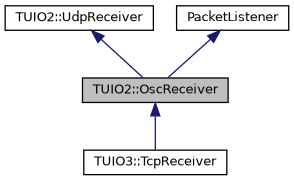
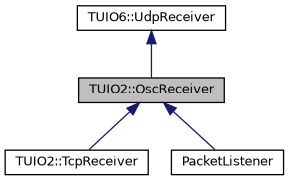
node "TUIO2::UdpReceiver": label "TUIO2::UdpReceiver" -> "TUIO6::UdpReceiver"
edge "TUIO2::OscReceiver" -> "PacketListener": reversed
node "TUIO3::TcpReceiver": label "TUIO3::TcpReceiver" -> "TUIO2::TcpReceiver"
